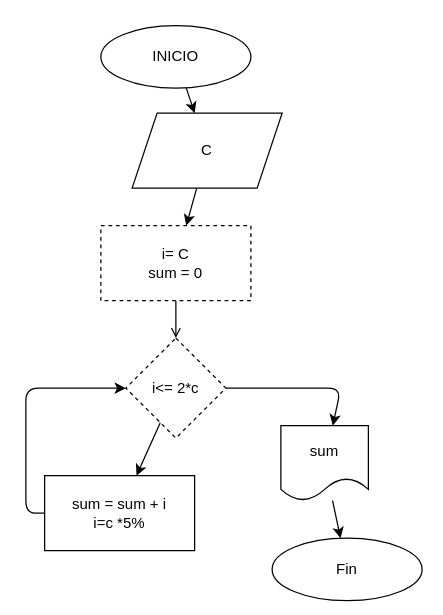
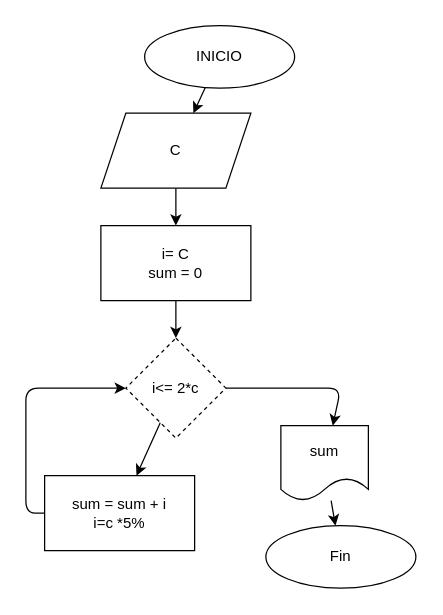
node "INICIO": moved (176, 57) -> (219, 57)
node "C": moved (207, 151) -> (176, 151)
node "i= C sum = 0": style dashed -> solid
edge "i= C sum = 0" -> "i<= 2*c": arrowhead open -> classic
node "Fin": moved (347, 569) -> (341, 557)
